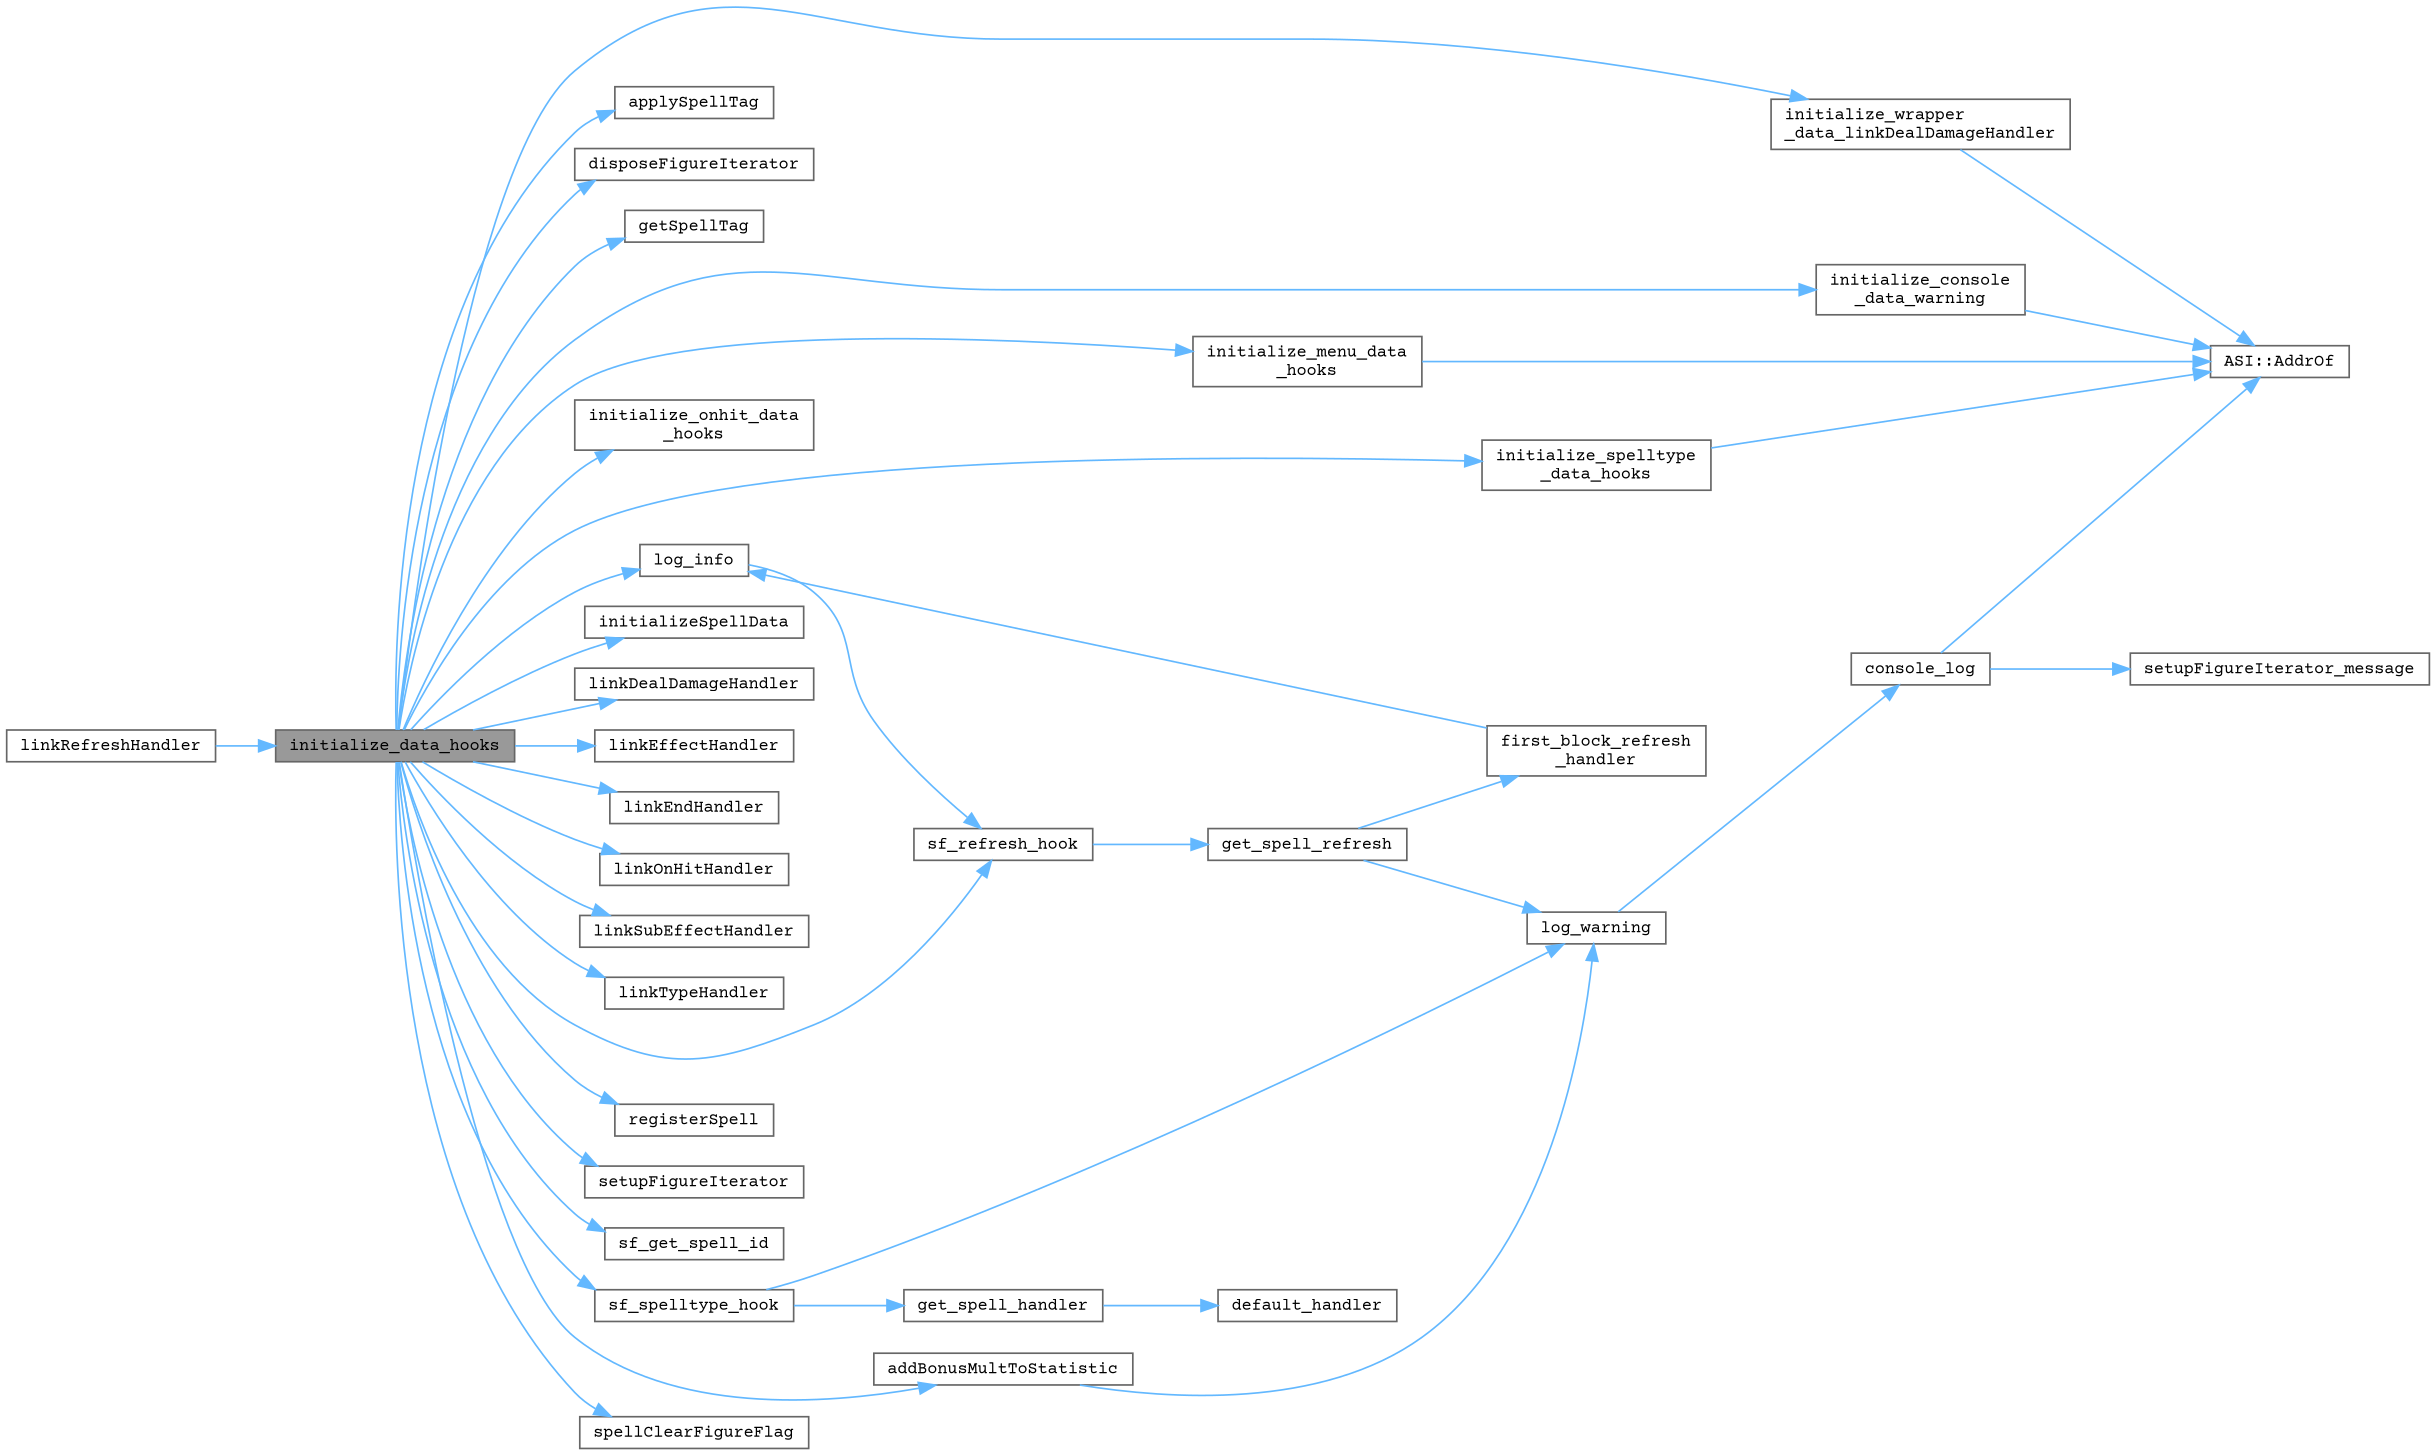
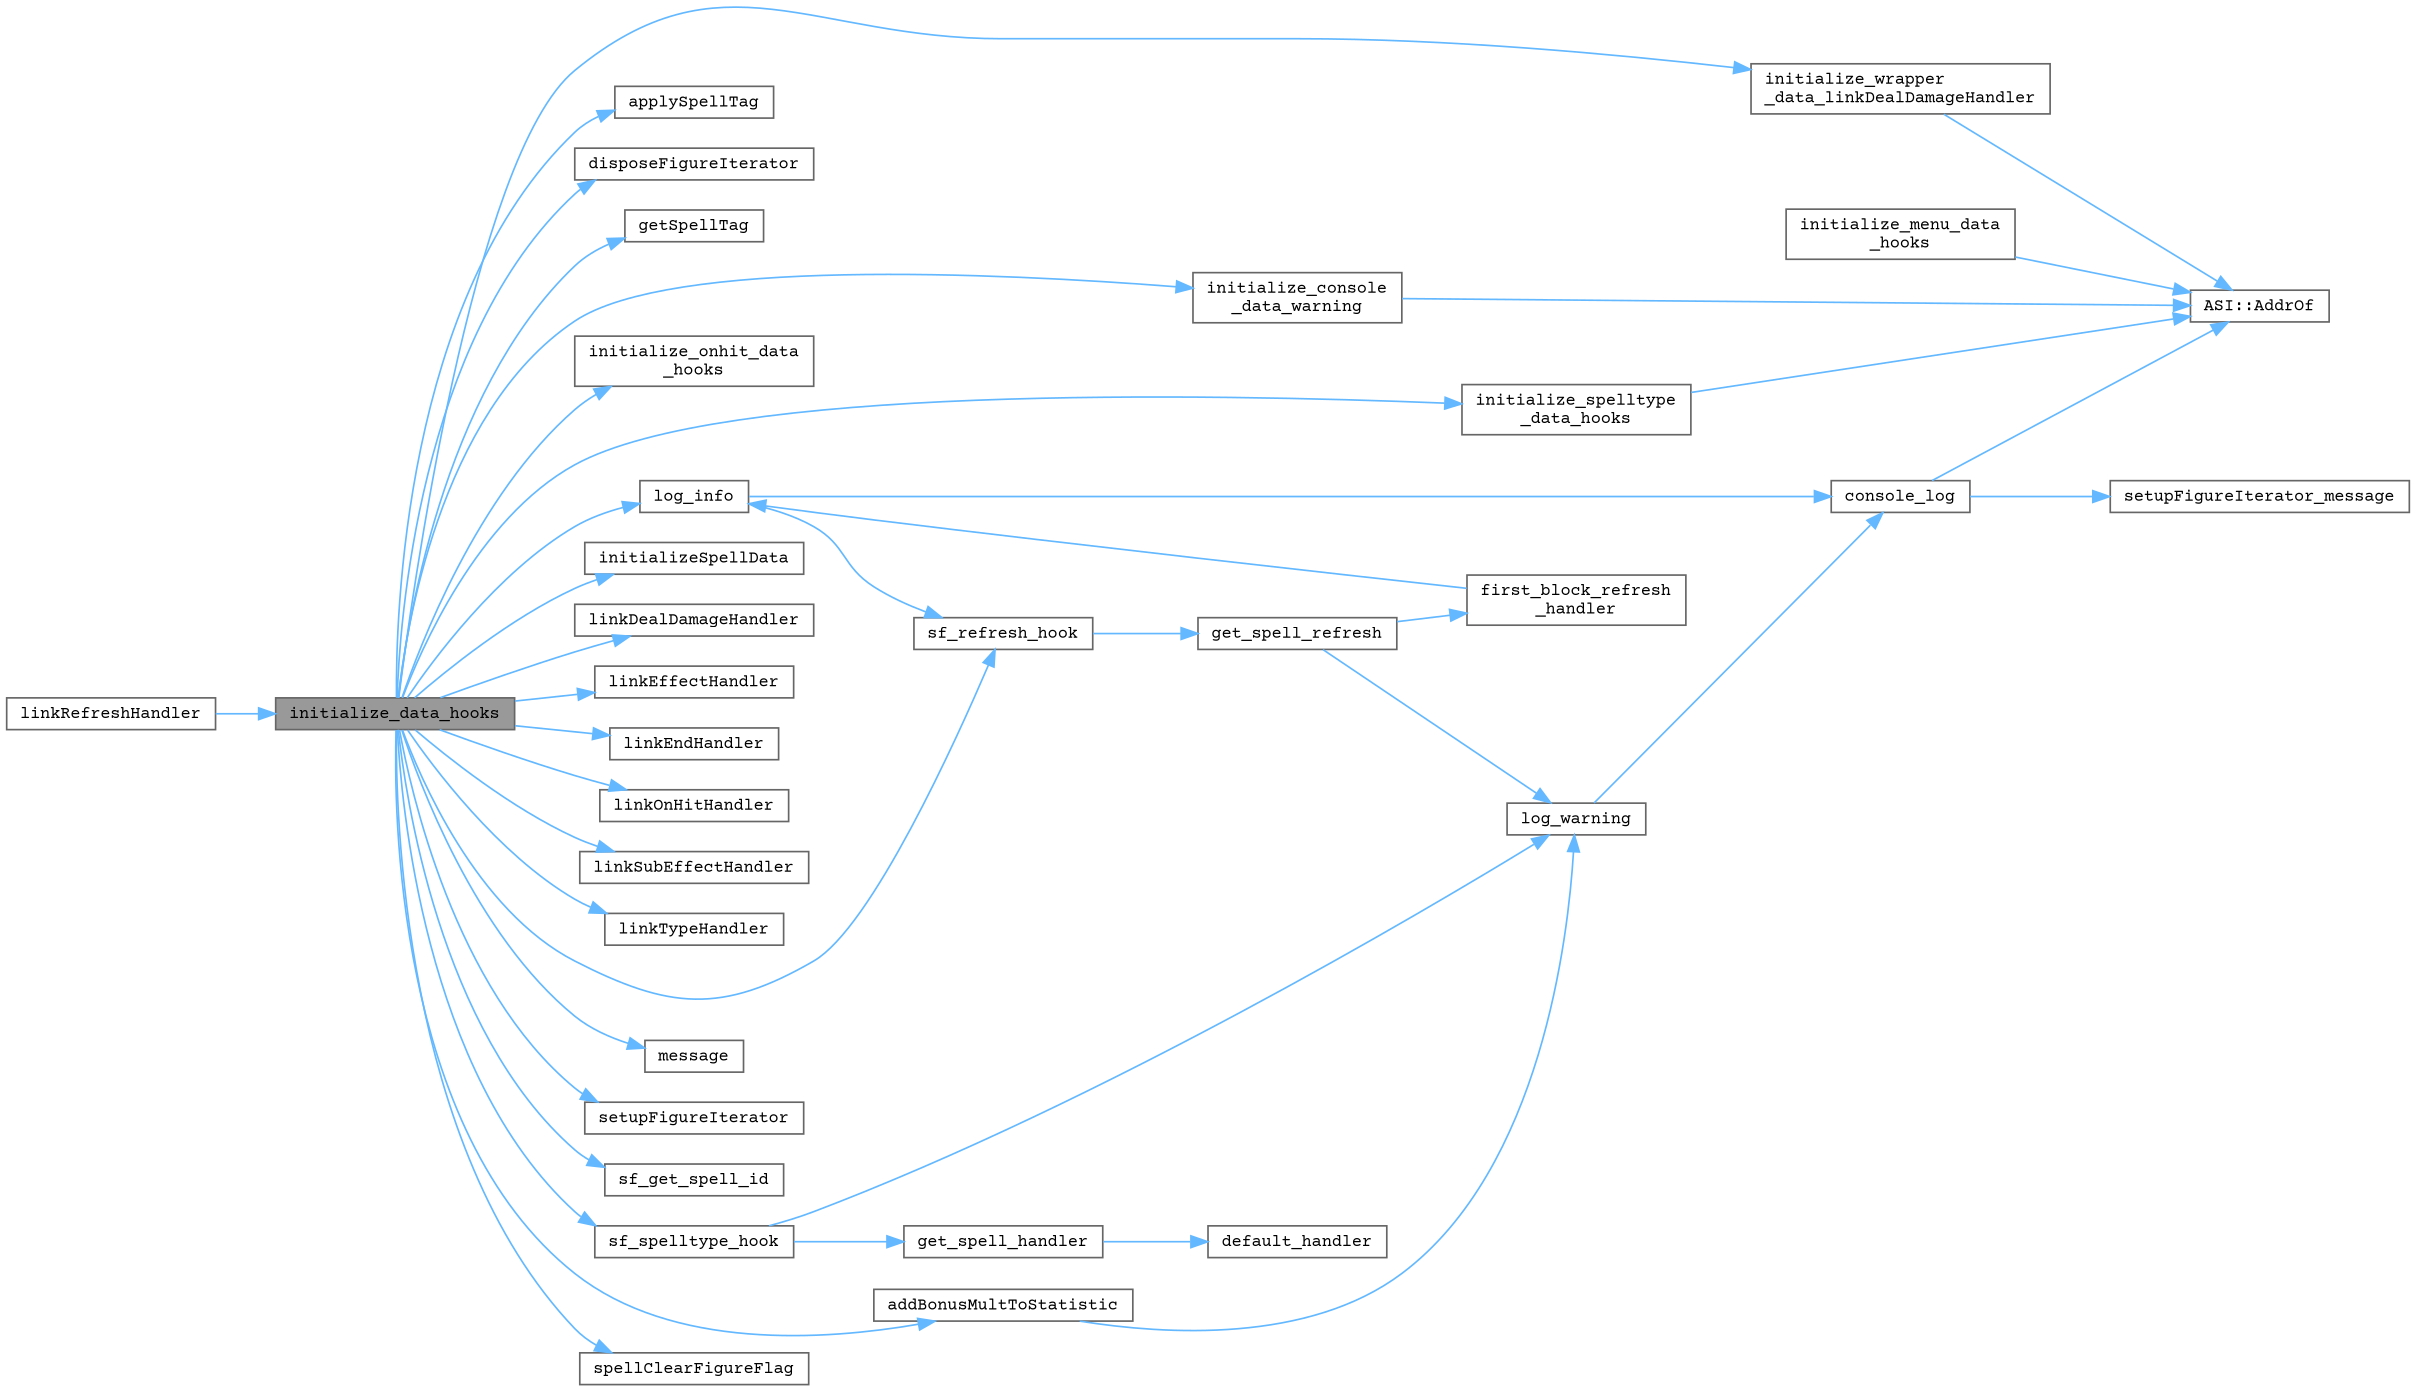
edge "initialize_data_hooks" -> "initialize_menu_data _hooks": removed
edge "log_info" -> "console_log": added
node "registerSpell": label "registerSpell" -> "message"
